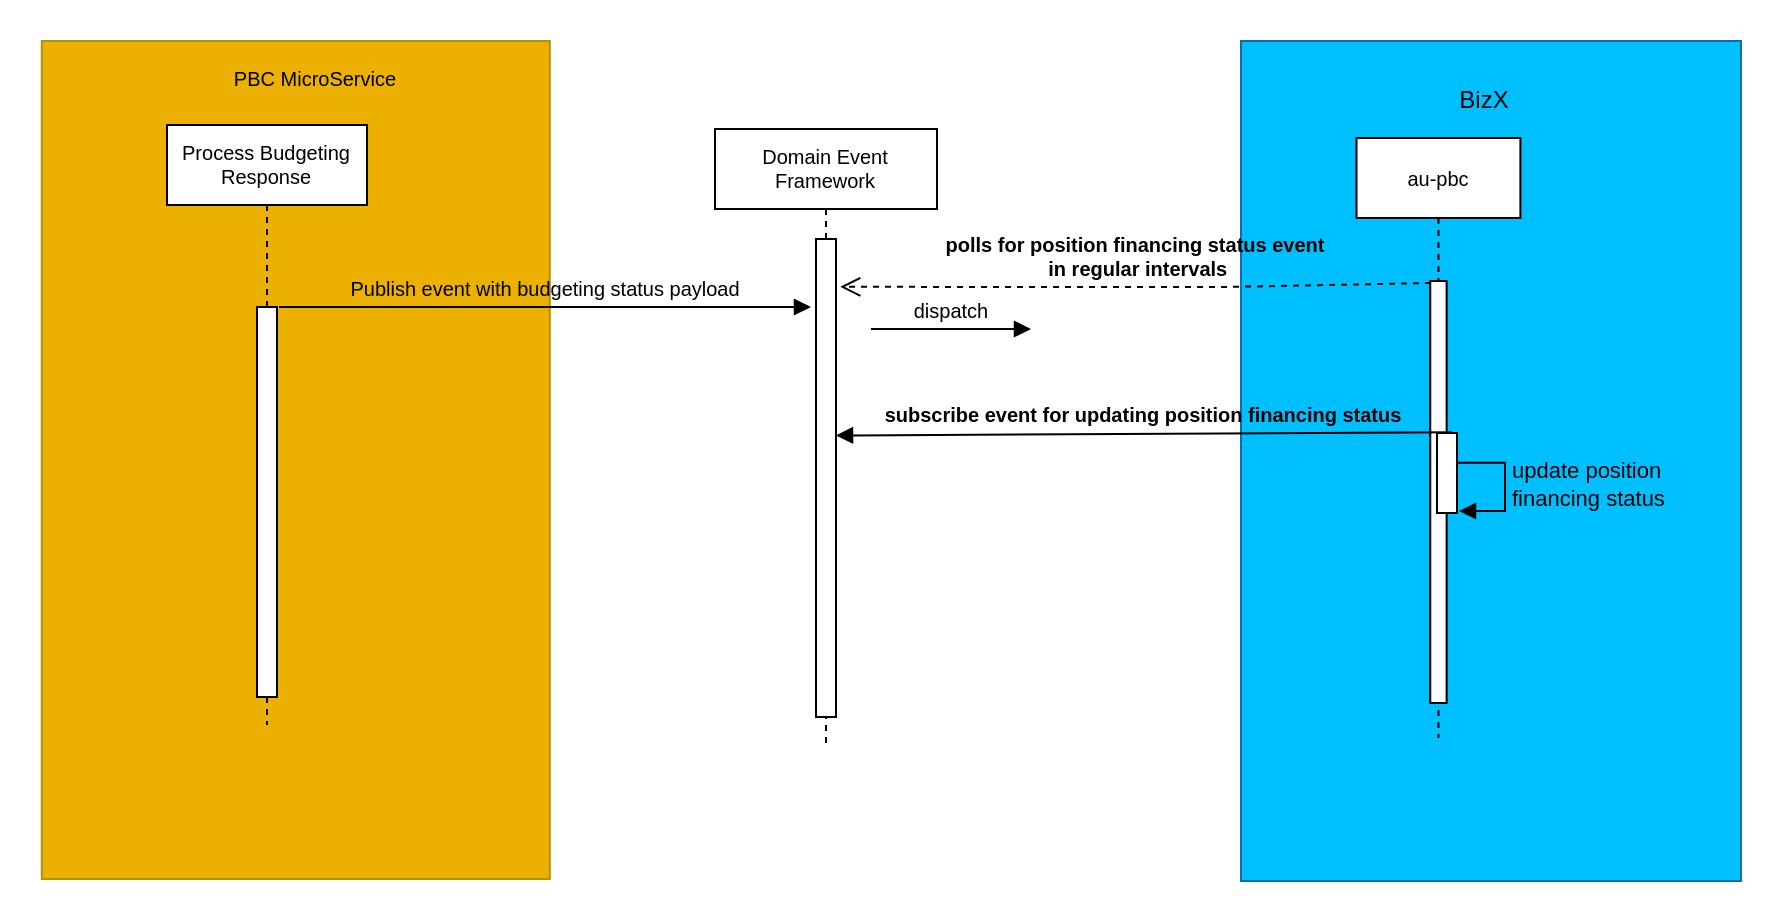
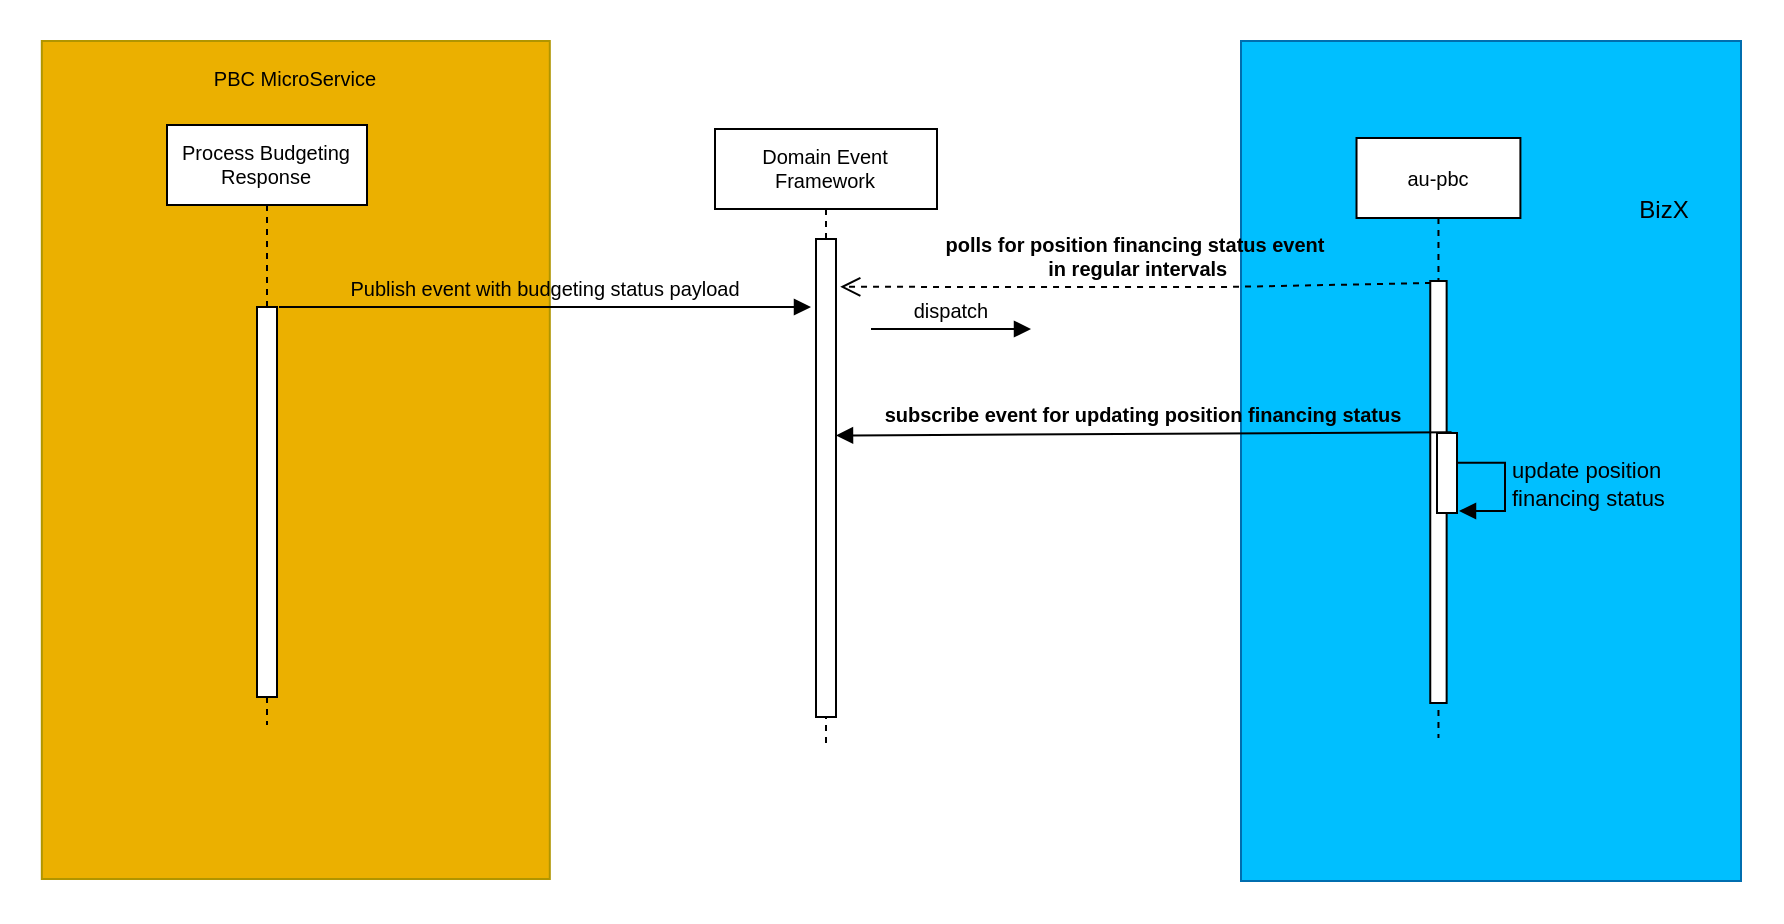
node "PBC MicroService": moved (316, 79) -> (296, 79)
node "BizX": moved (1485, 101) -> (1665, 211)
